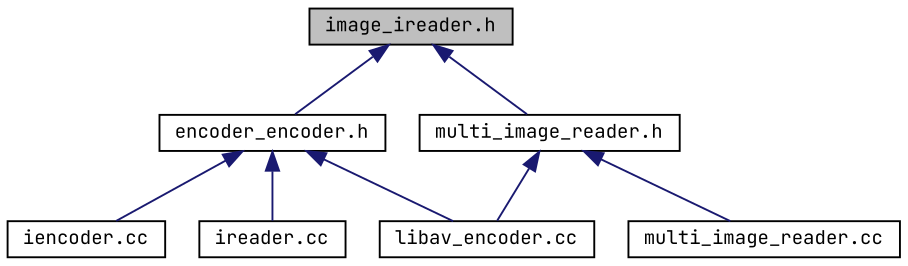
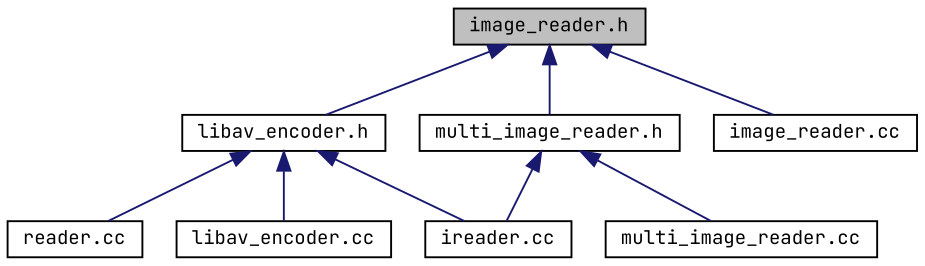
node "image_ireader.h": label "image_ireader.h" -> "image_reader.h"
node "encoder_encoder.h": label "encoder_encoder.h" -> "libav_encoder.h"
node "image_reader.cc": added
edge "libav_encoder.cc" -> "multi_image_reader.h": now "ireader.cc" -> "multi_image_reader.h"
node "iencoder.cc": label "iencoder.cc" -> "reader.cc"
